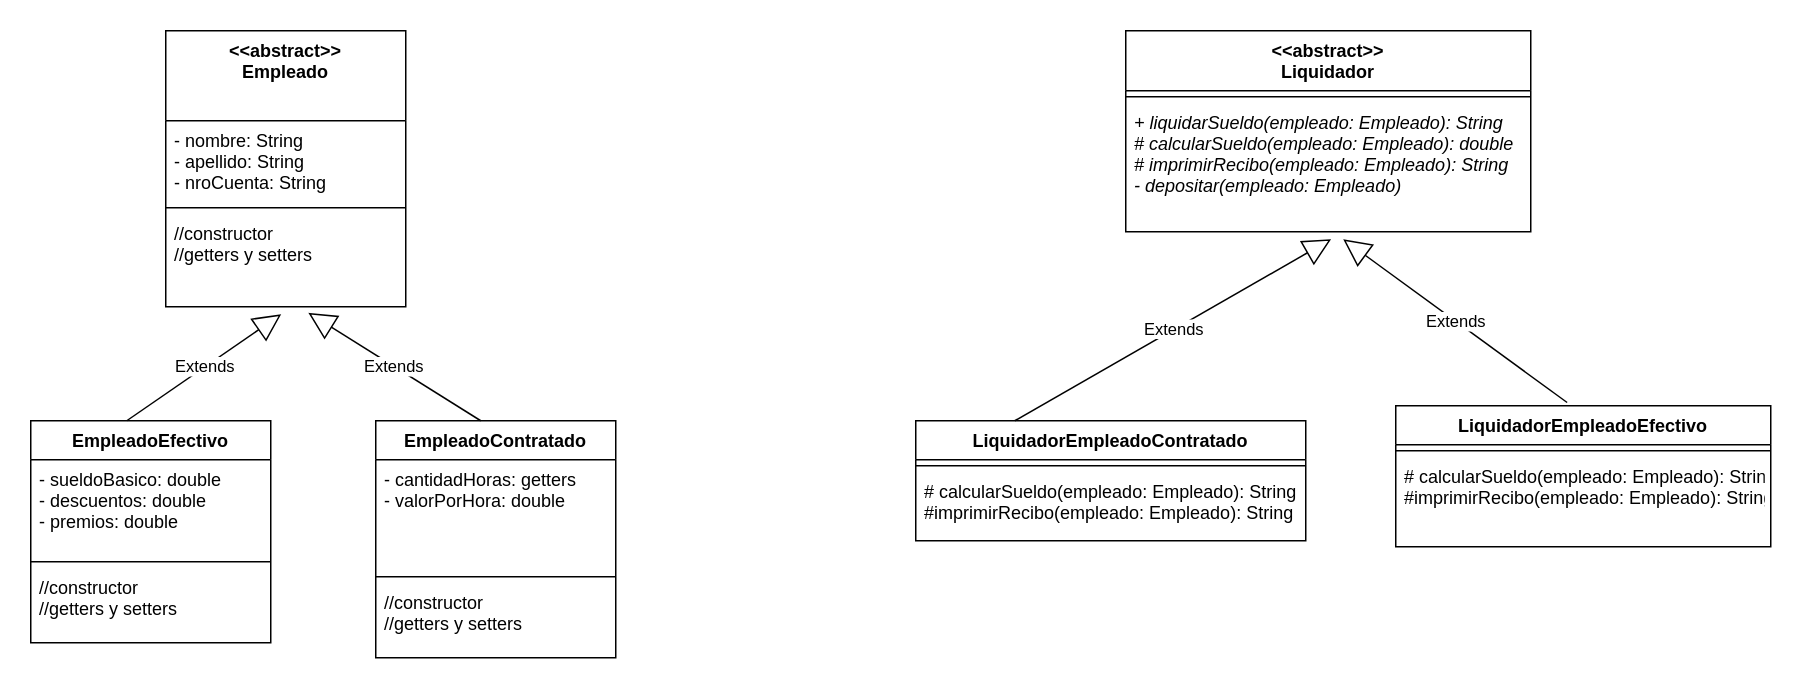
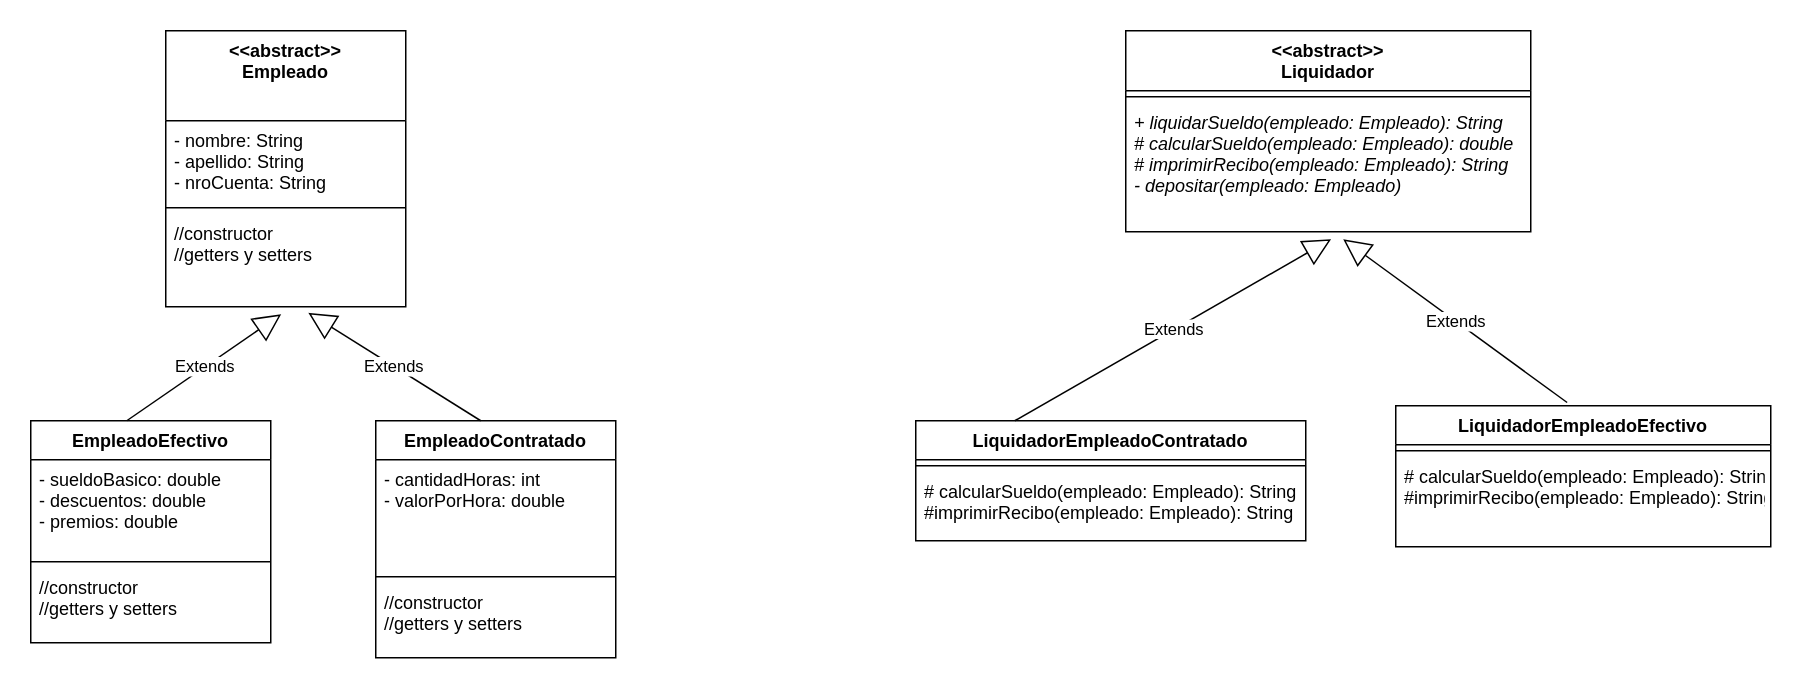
node "- cantidadHoras: getters - valorPorHora: double": label "- cantidadHoras: getters - valorPorHora: double" -> "- cantidadHoras: int - valorPorHora: double"
